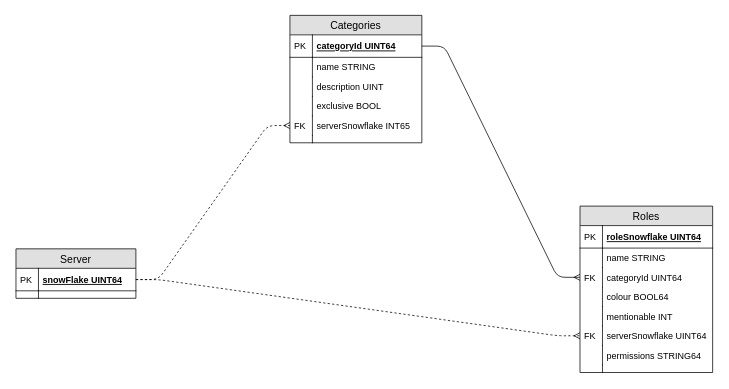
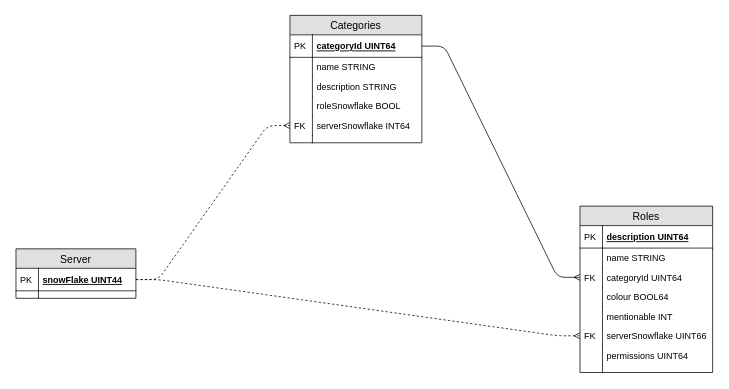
node "description UINT": label "description UINT" -> "description STRING"
node "exclusive BOOL": label "exclusive BOOL" -> "roleSnowflake BOOL"
node "serverSnowflake INT65": label "serverSnowflake INT65" -> "serverSnowflake INT64"
node "roleSnowflake UINT64": label "roleSnowflake UINT64" -> "description UINT64"
node "snowFlake UINT64": label "snowFlake UINT64" -> "snowFlake UINT44"
node "serverSnowflake UINT64": label "serverSnowflake UINT64" -> "serverSnowflake UINT66"
node "permissions STRING64": label "permissions STRING64" -> "permissions UINT64"
